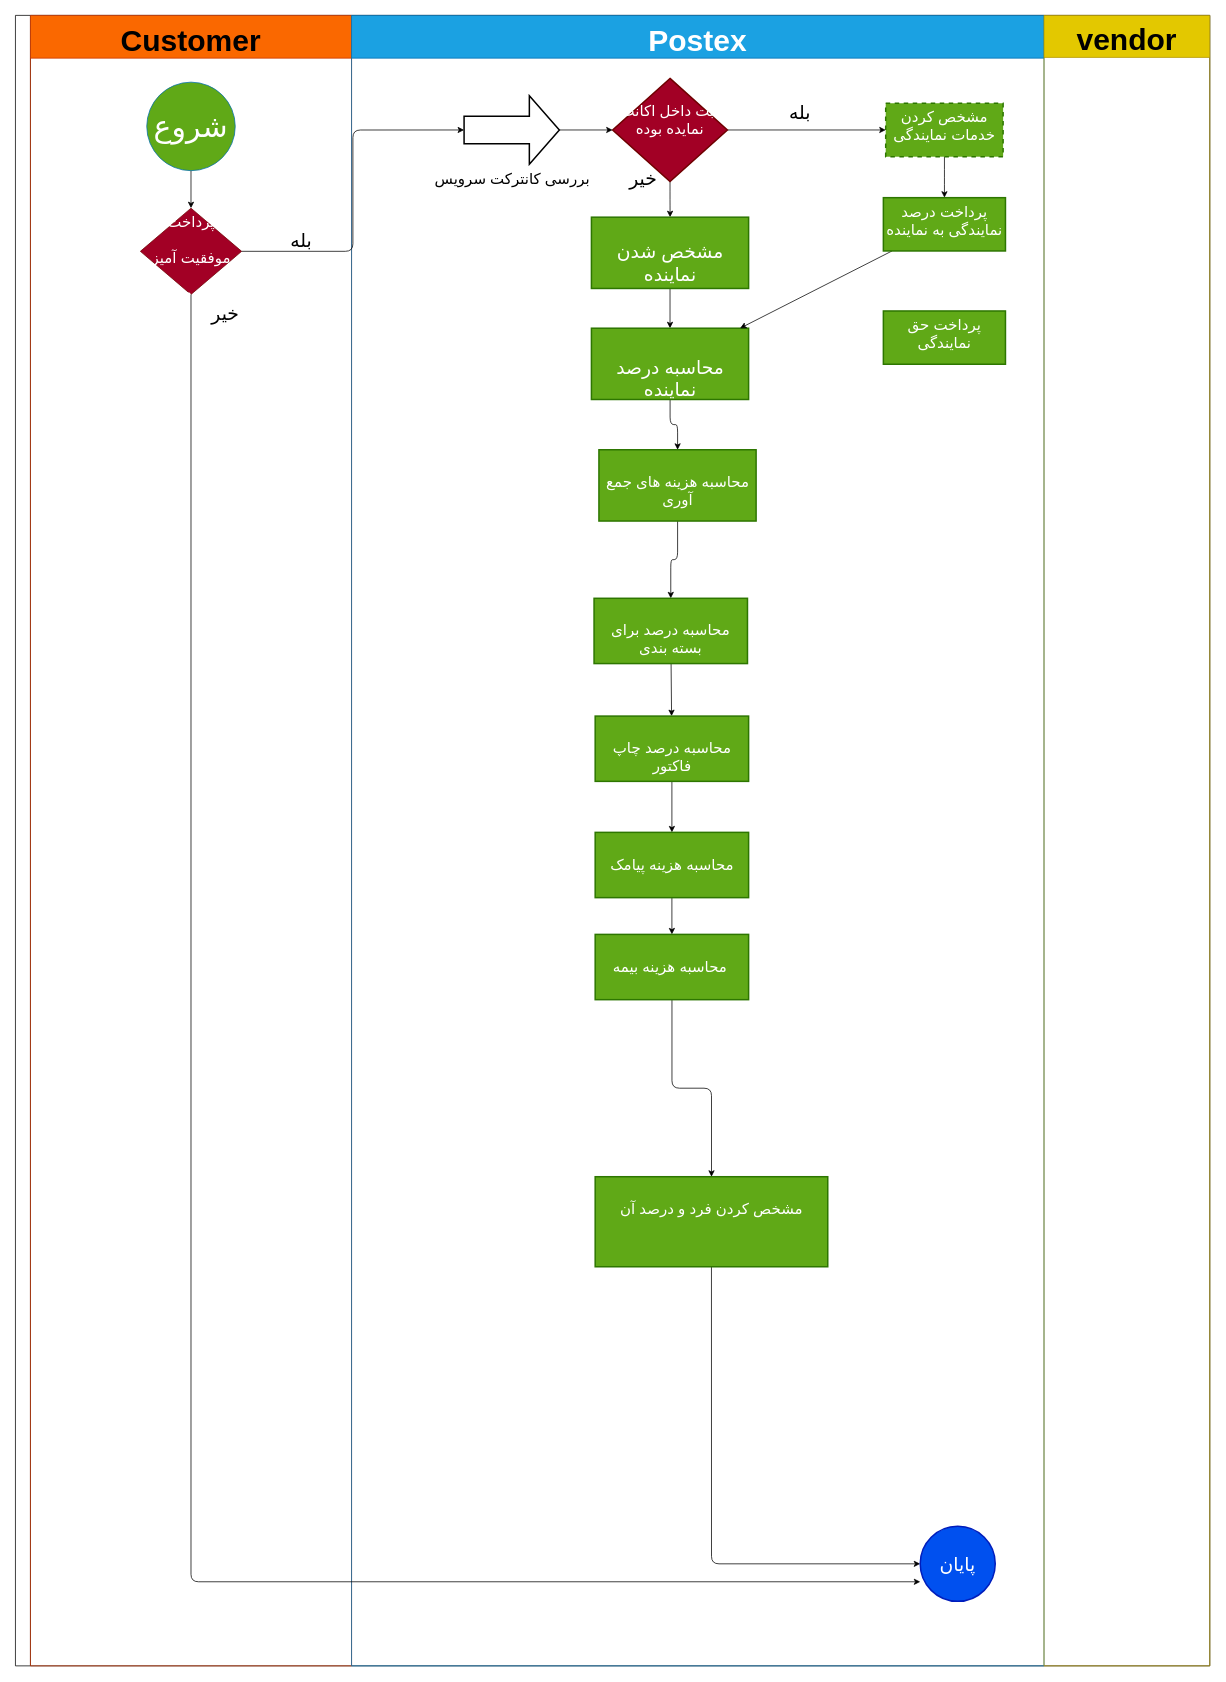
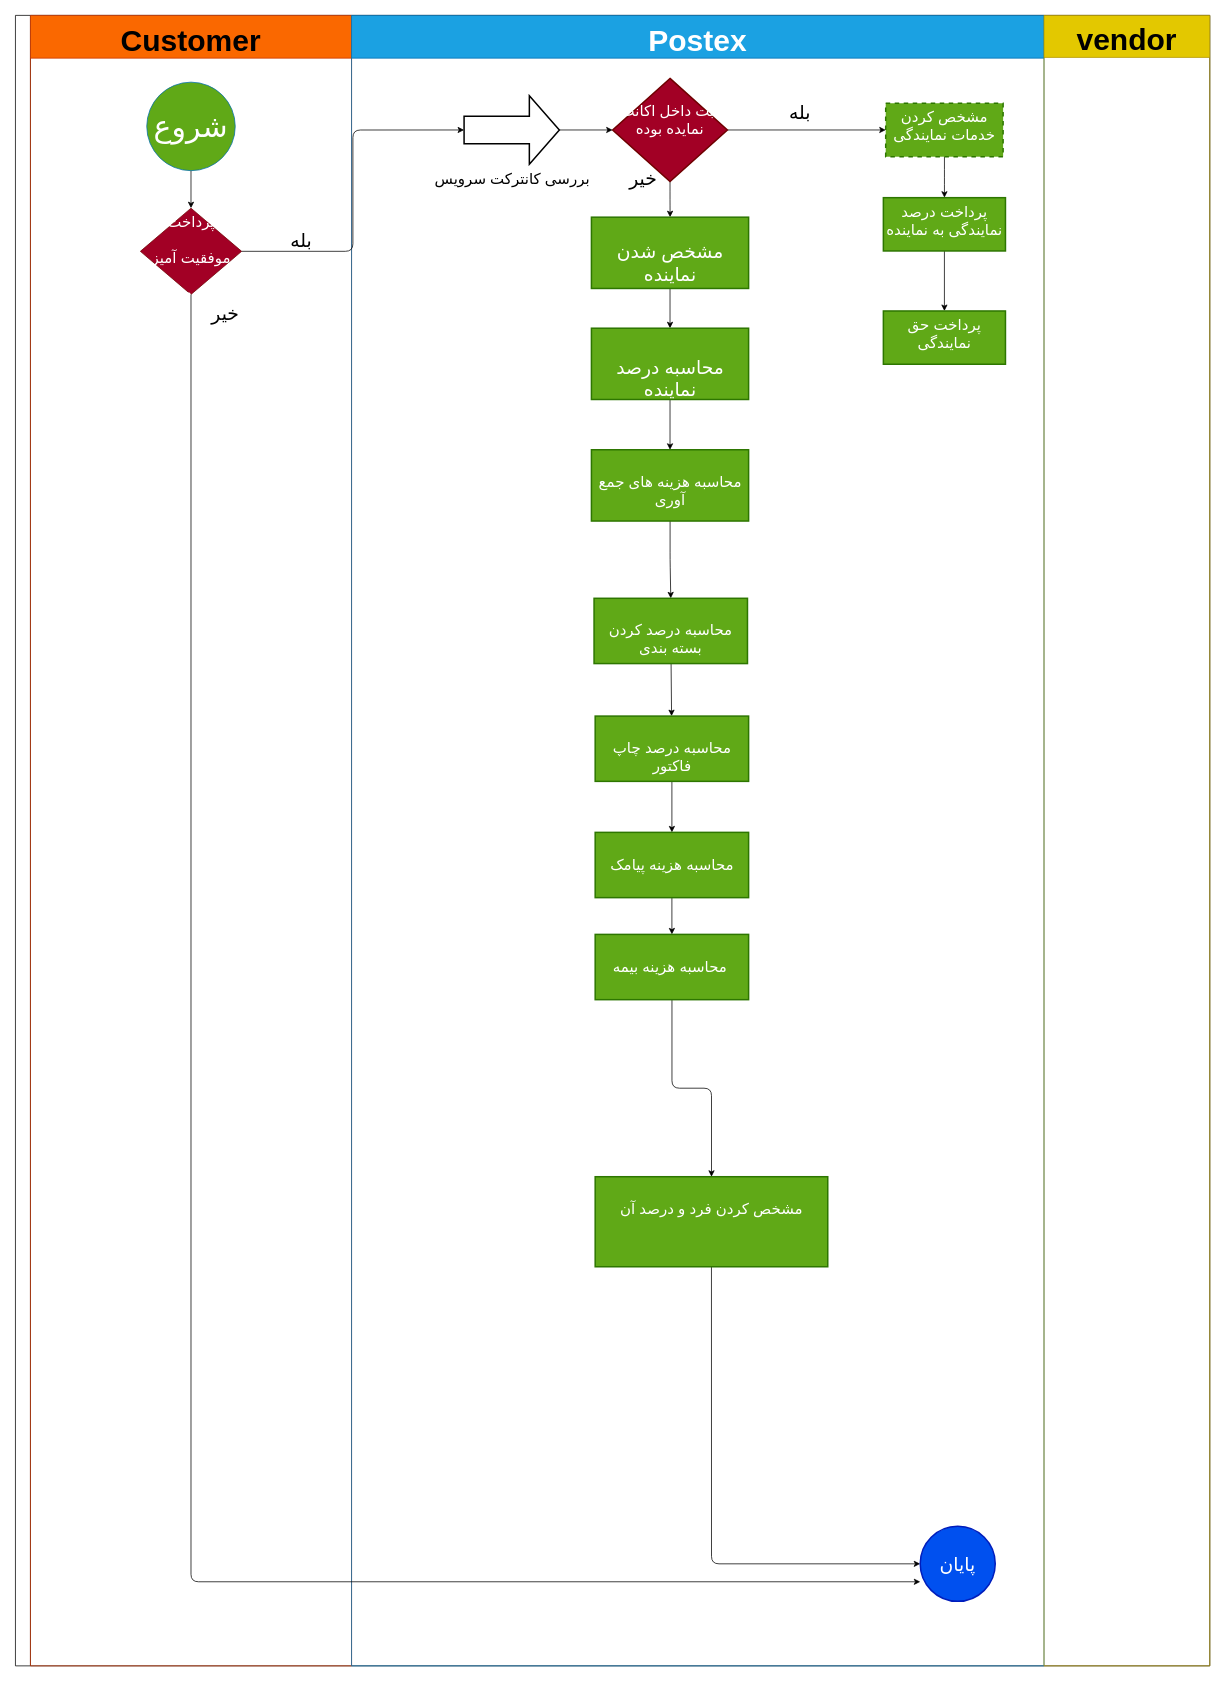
edge "پرداخت درصد نمایندگی به نماینده" -> "محاسبه درصد نماینده": now "پرداخت درصد نمایندگی به نماینده" -> "پرداخت حق نمایندگی"
node "محاسبه هزینه های جمع آوری": moved (677, 485) -> (670, 485)
node "محاسبه درصد برای بسته بندی": label "محاسبه درصد برای بسته بندی" -> "محاسبه درصد کردن بسته بندی"
